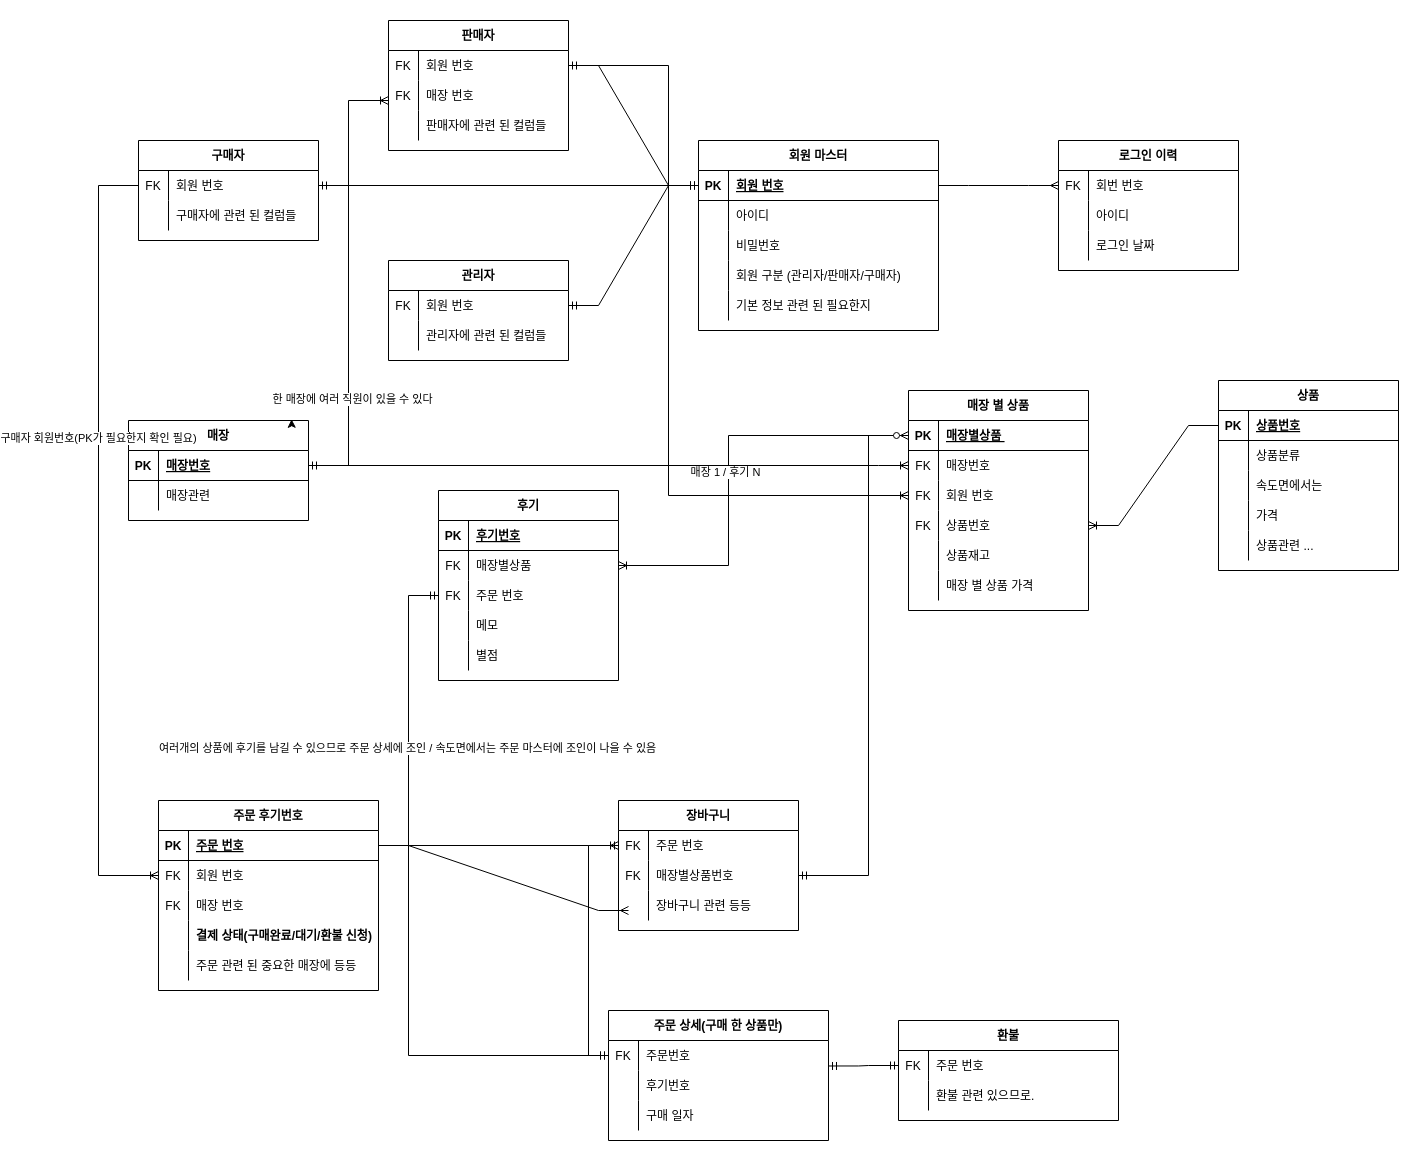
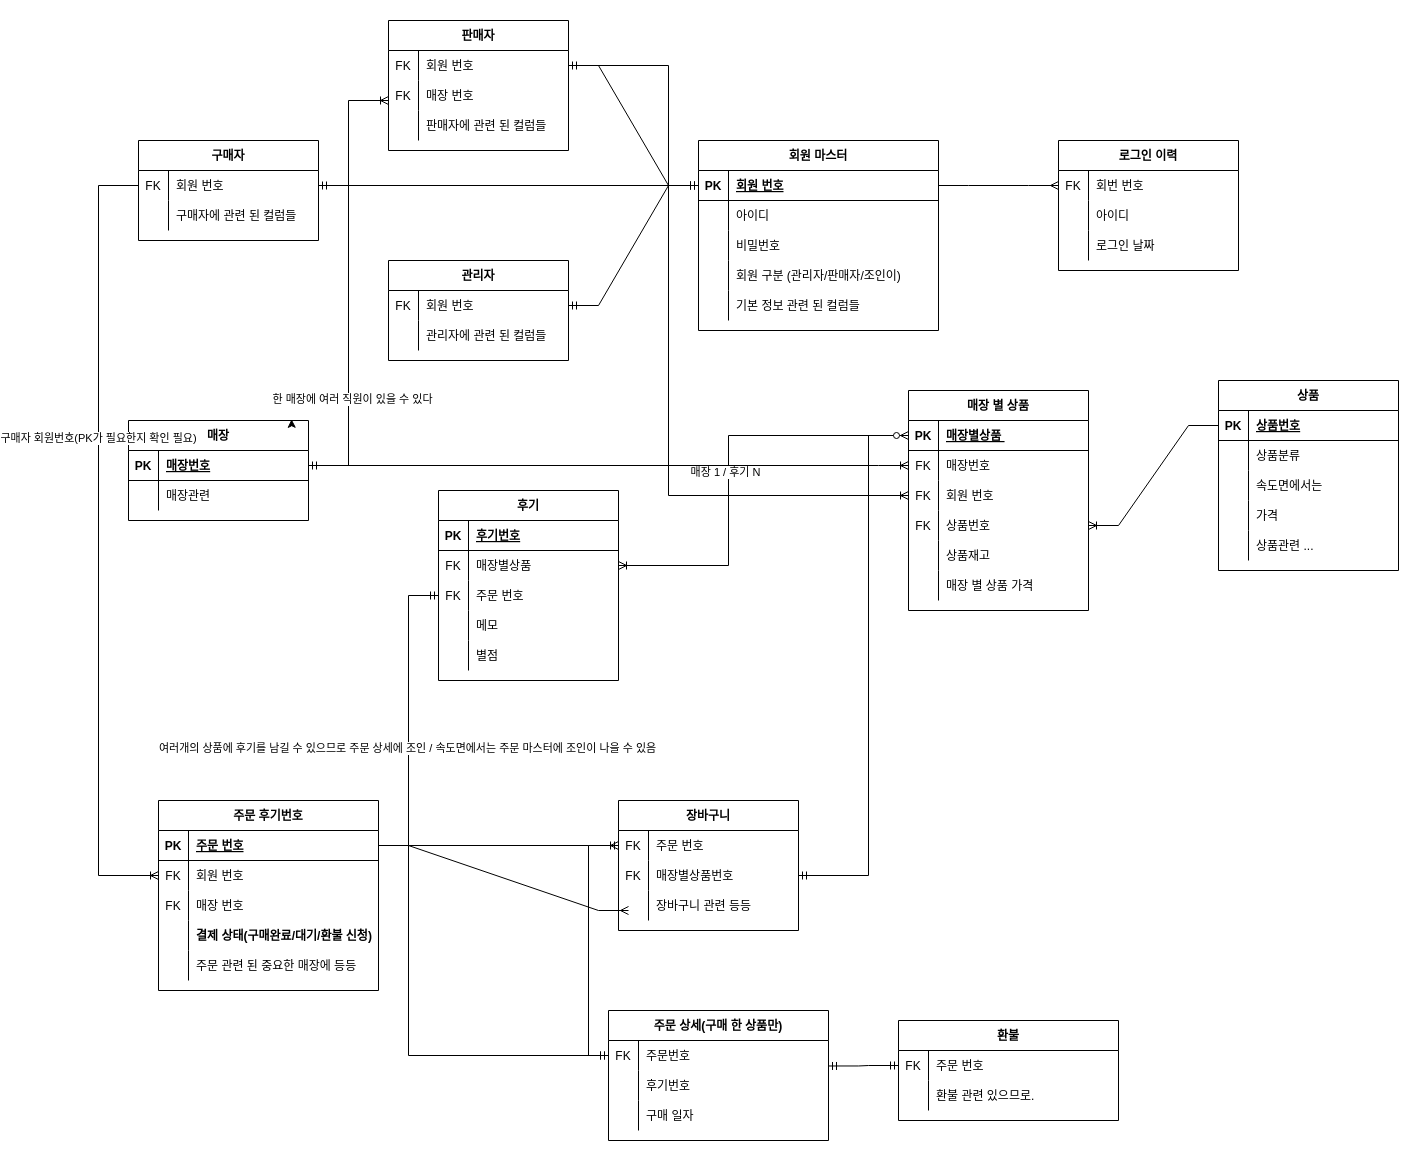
node "회원 구분 (관리자/판매자/구매자)": label "회원 구분 (관리자/판매자/구매자)" -> "회원 구분 (관리자/판매자/조인이)"
node "기본 정보 관련 된 필요한지": label "기본 정보 관련 된 필요한지" -> "기본 정보 관련 된 컬럼들"
